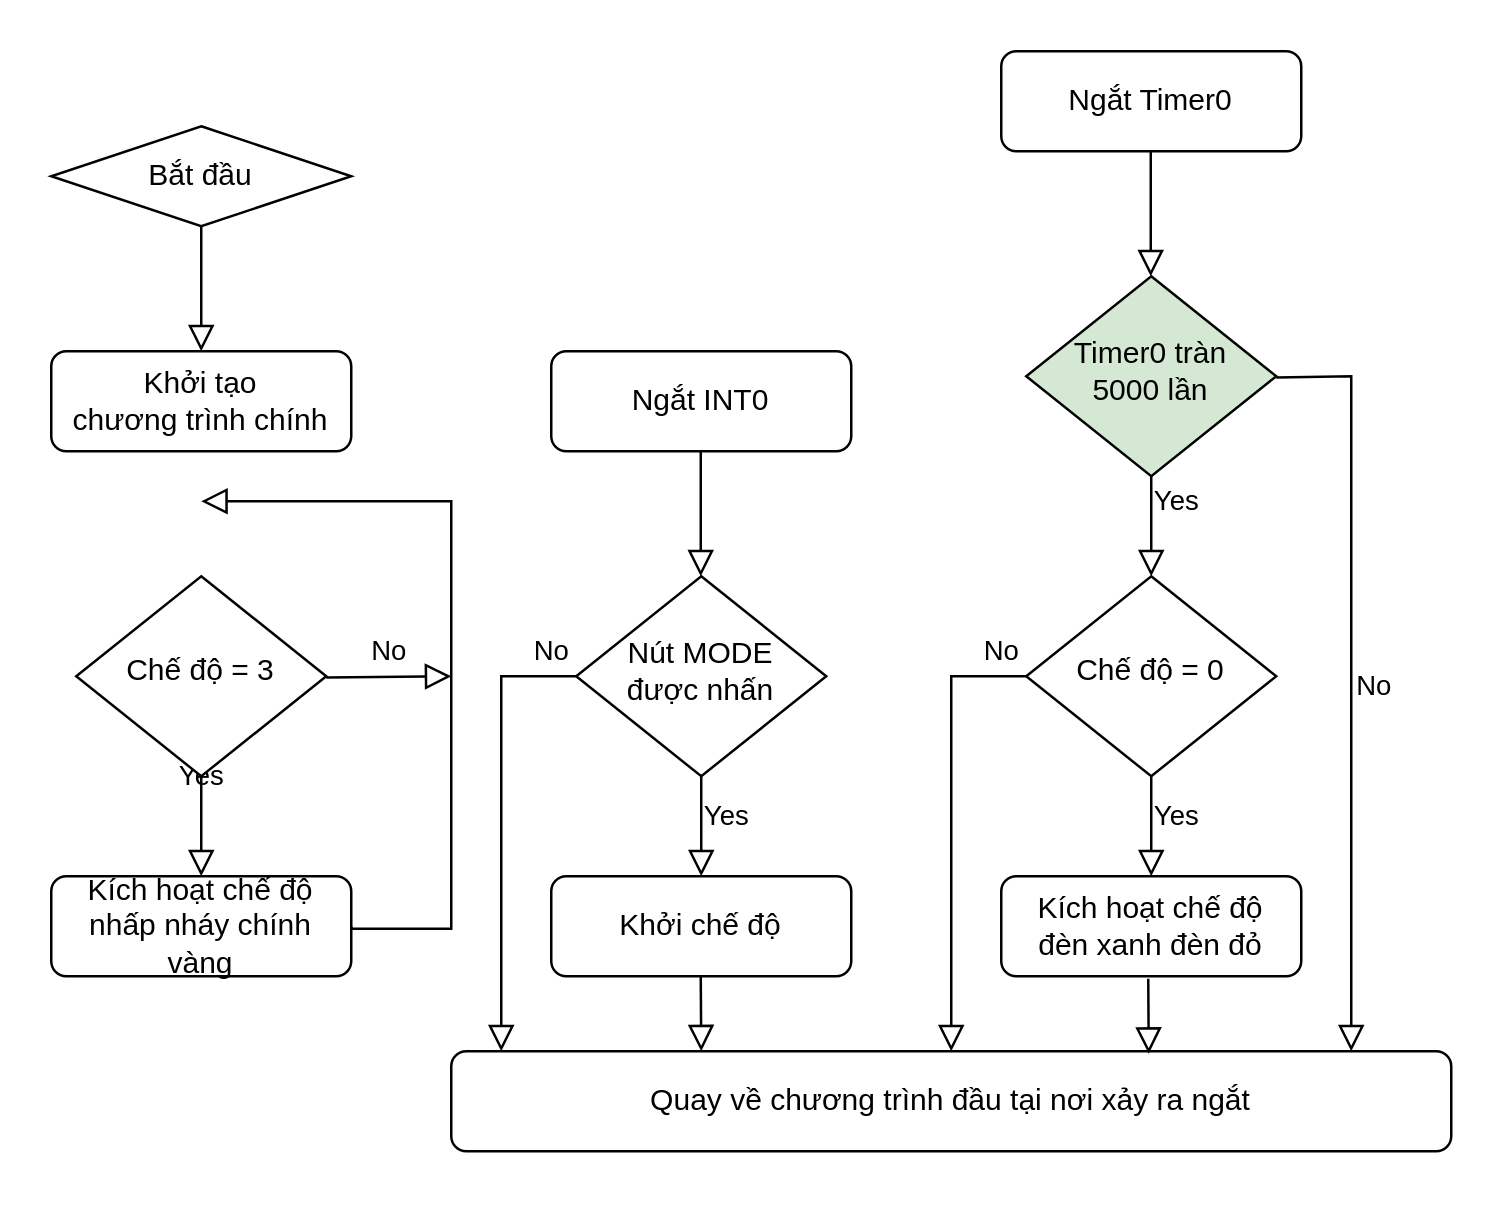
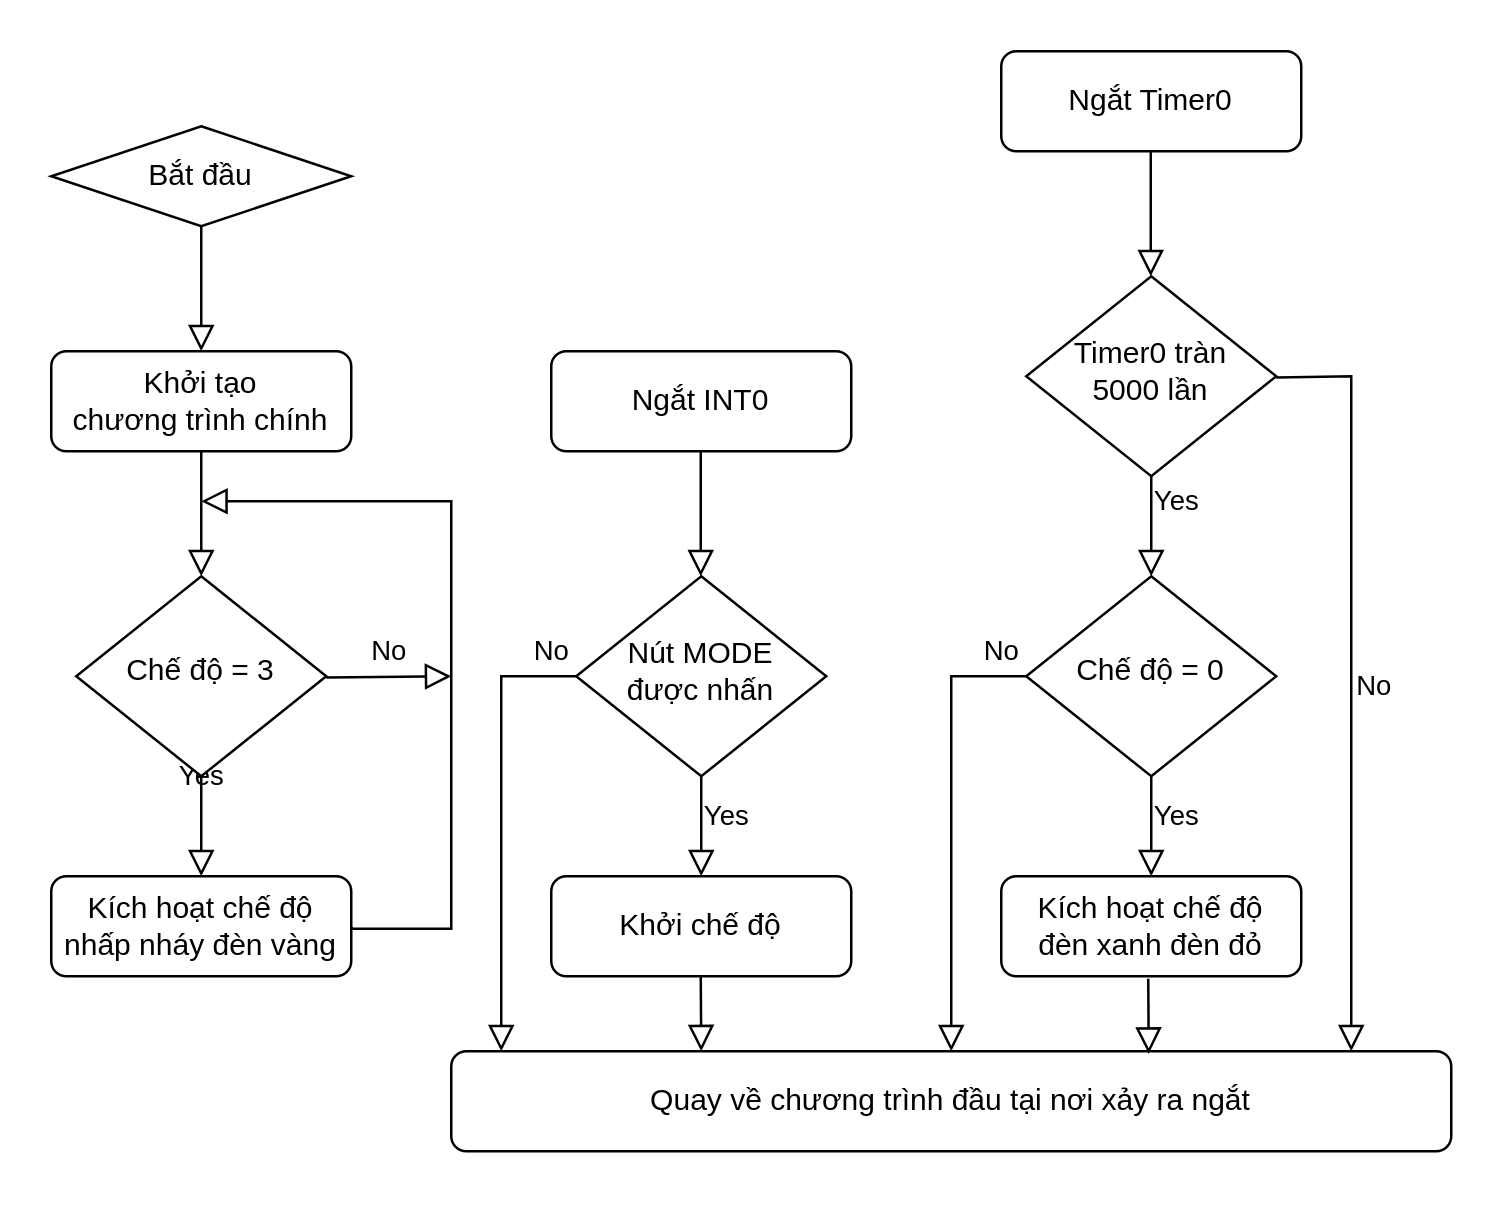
node "Timer0 tràn 5000 lần": fillcolor #d5e8d4 -> #ffffff
edge "Khởi tạo chương trình chính" -> "Chế độ = 3": added
node "Kích hoạt chế độ nhấp nháy chính vàng": label "Kích hoạt chế độ nhấp nháy chính vàng" -> "Kích hoạt chế độ nhấp nháy đèn vàng"
